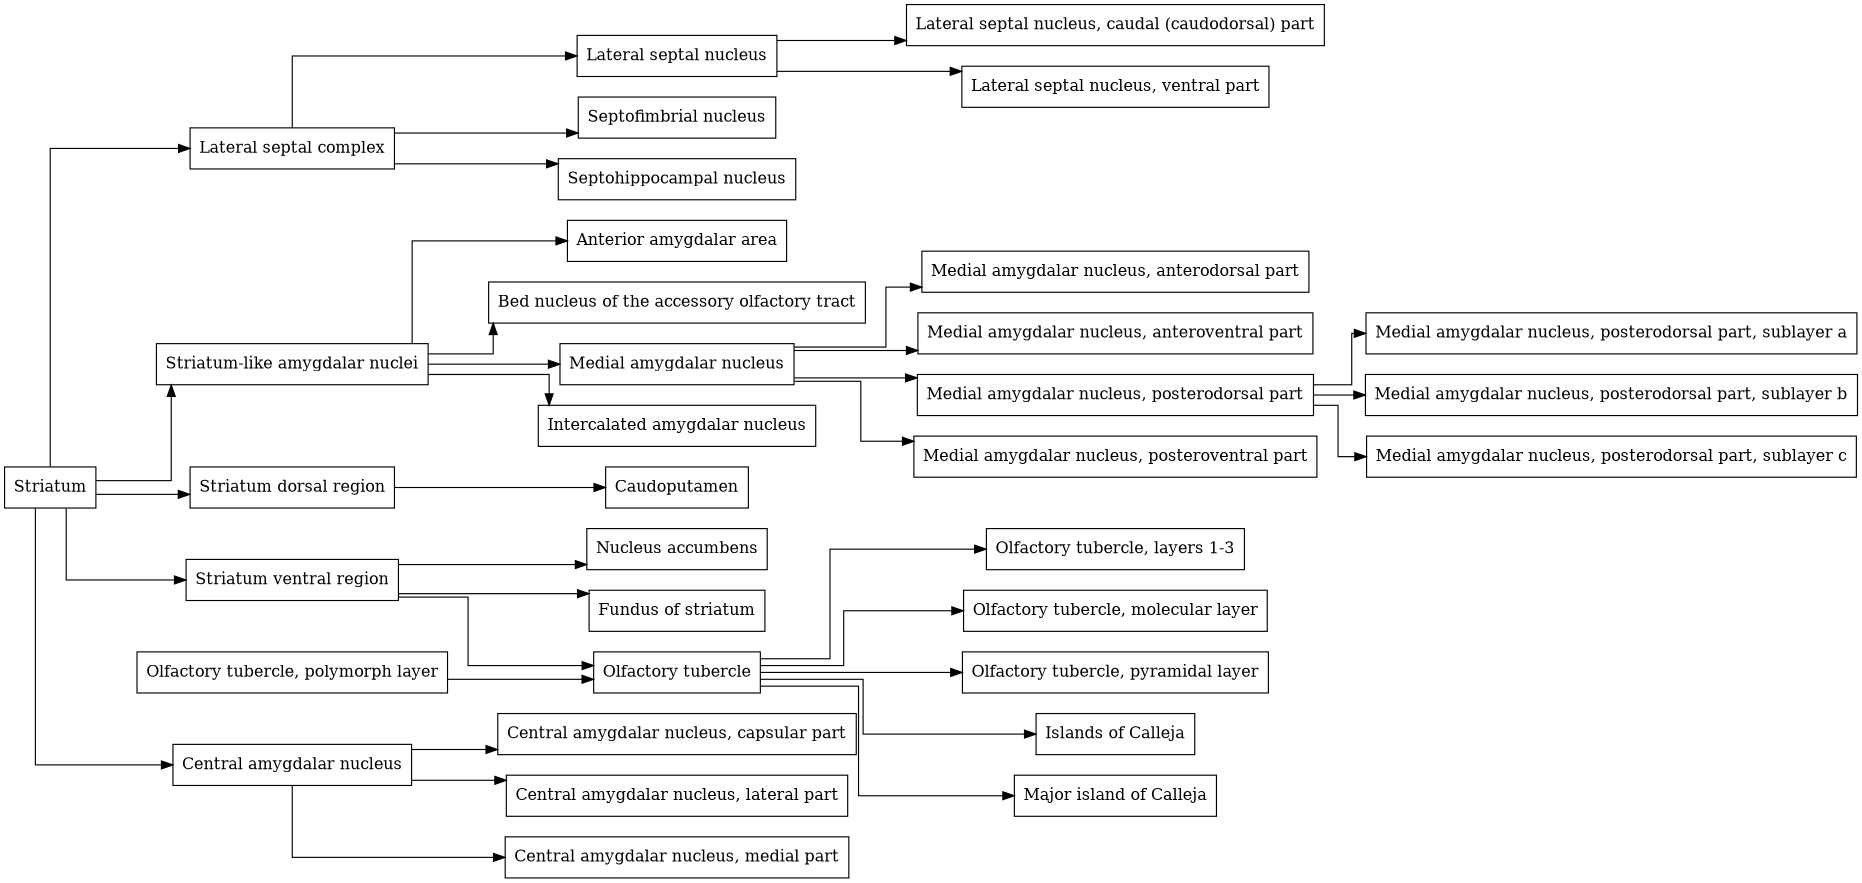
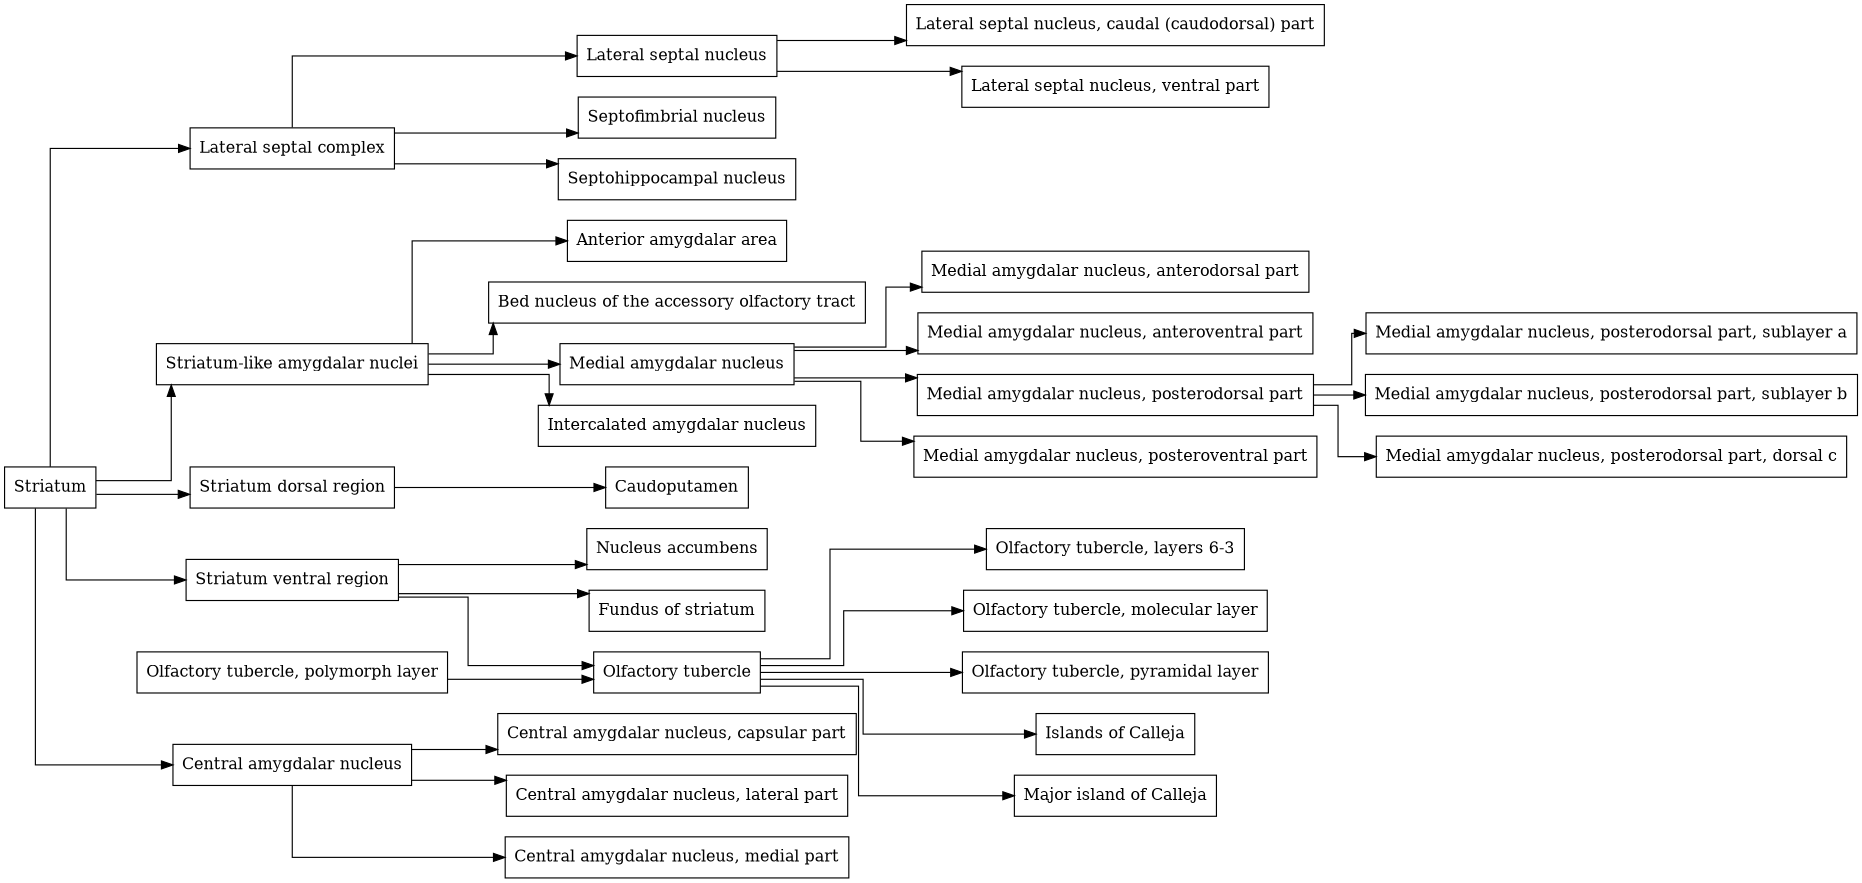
node "Medial amygdalar nucleus, posterodorsal part, sublayer c": label "Medial amygdalar nucleus, posterodorsal part, sublayer c" -> "Medial amygdalar nucleus, posterodorsal part, dorsal c"
node "Olfactory tubercle, layers 1-3": label "Olfactory tubercle, layers 1-3" -> "Olfactory tubercle, layers 6-3"
